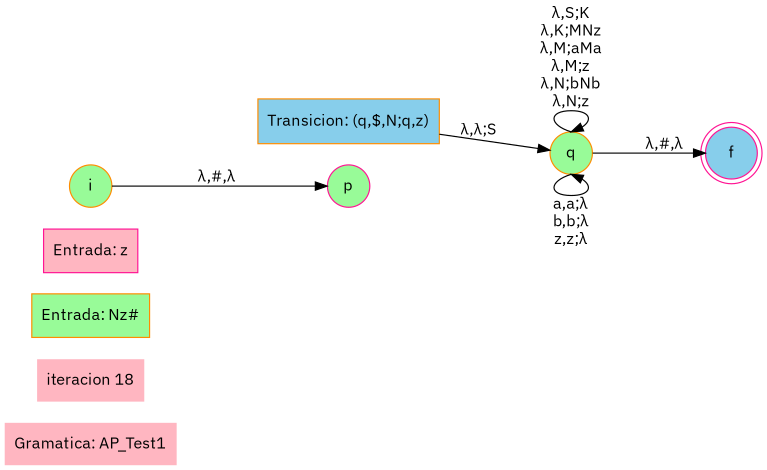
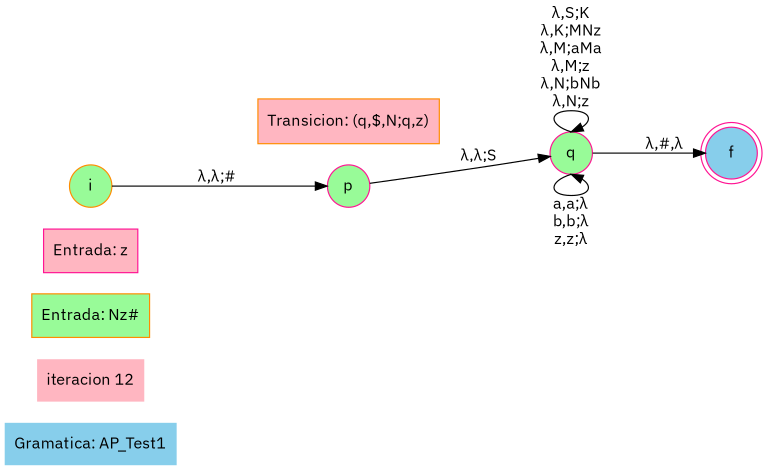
node "Transicion: (q,$,N;q,z)": fillcolor skyblue -> lightpink
edge "Transicion: (q,$,N;q,z)" -> "q": now "p" -> "q"
node "q": color darkorange -> deeppink
edge "i" -> "p": label "λ,#,λ" -> "λ,λ;#"
node "iteracion 18": label "iteracion 18" -> "iteracion 12"
node "Gramatica: AP_Test1": fillcolor lightpink -> skyblue
